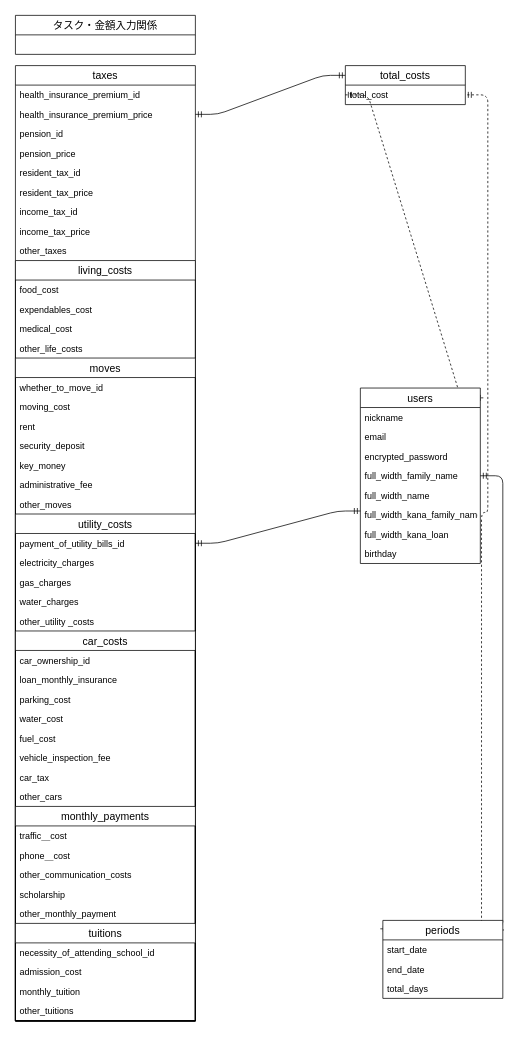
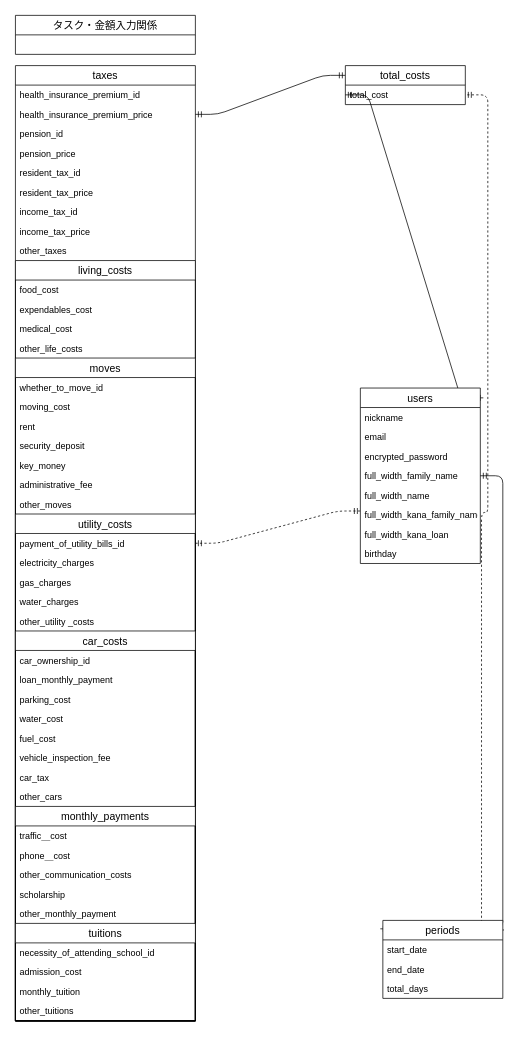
edge "total_cost" -- "users": style dashed -> solid
edge "full_width_kana_family_name" -- "taxes": style solid -> dashed
node "loan_monthly_insurance": label "loan_monthly_insurance" -> "loan_monthly_payment"
